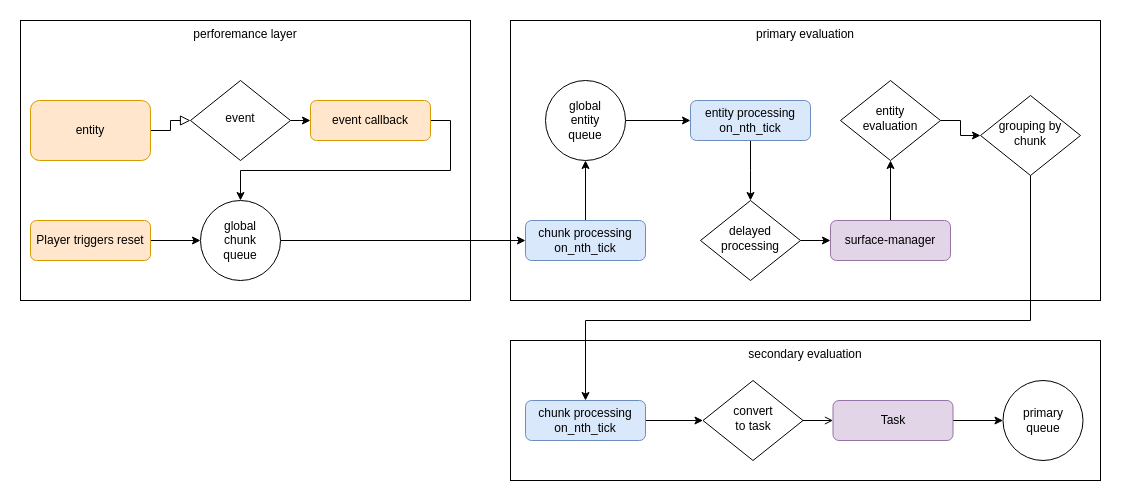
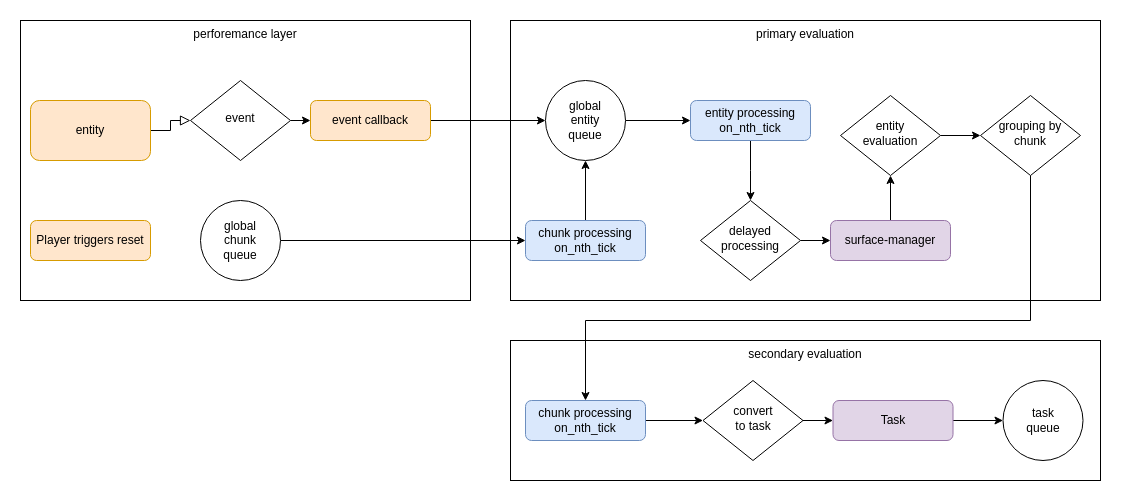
node "entity evaluation": moved (891, 121) -> (891, 136)
edge "event callback" -> "global chunk queue": now "event callback" -> "global entity queue"
edge "Player triggers reset" -> "global chunk queue": removed
edge "convert to task" -> "Task": arrowhead open -> classic
node "primary queue": label "primary queue" -> "task queue"
